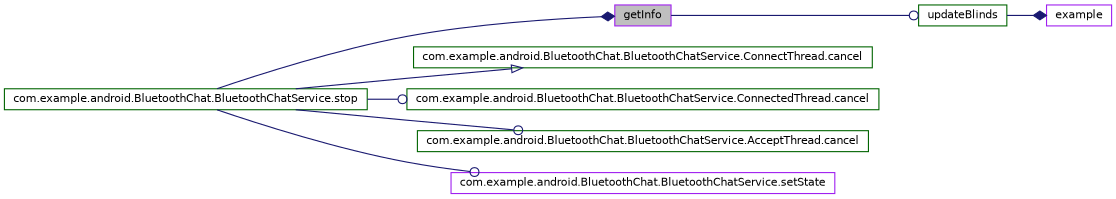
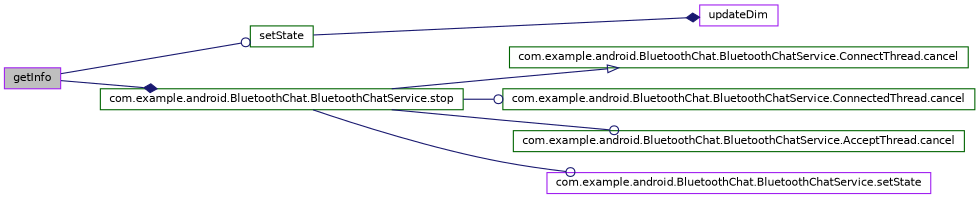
node "updateBlinds": label "updateBlinds" -> "setState"
node "example": label "example" -> "updateDim"
edge "com.example.android.BluetoothChat.BluetoothChatService.stop" -> "getInfo": reversed
